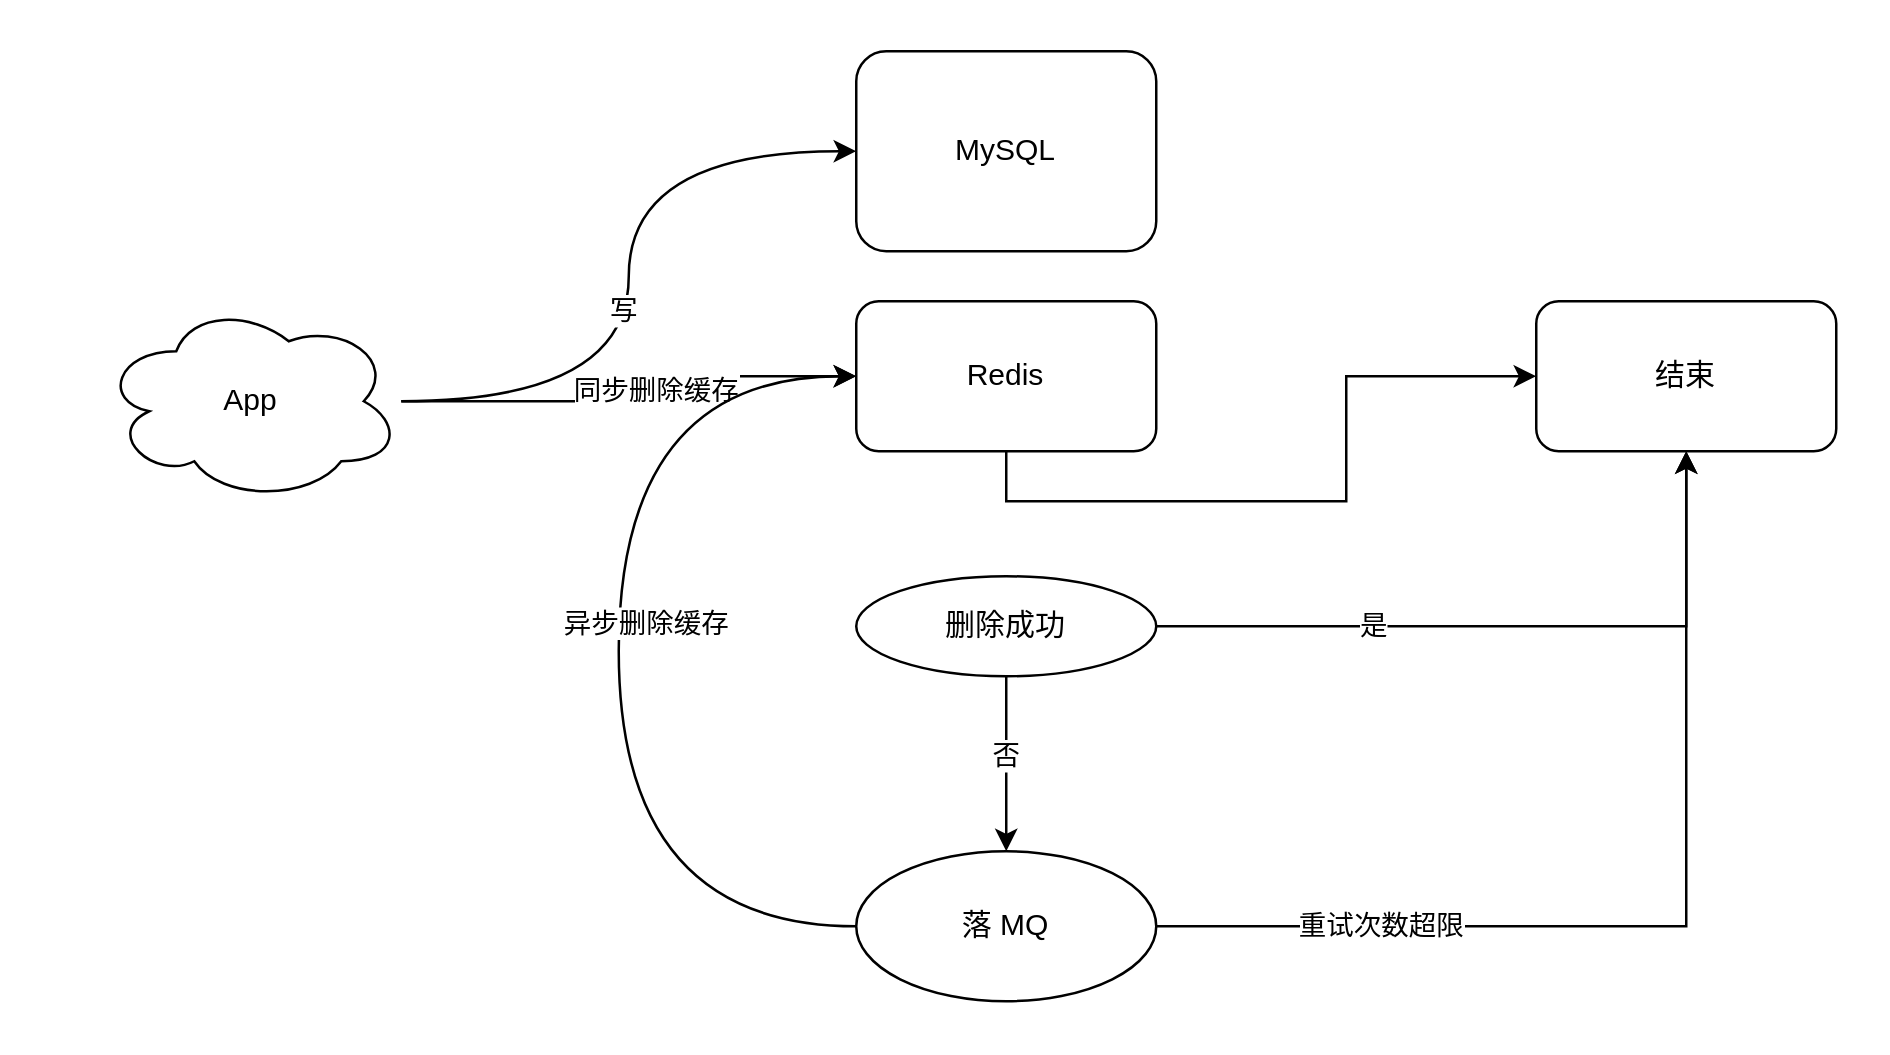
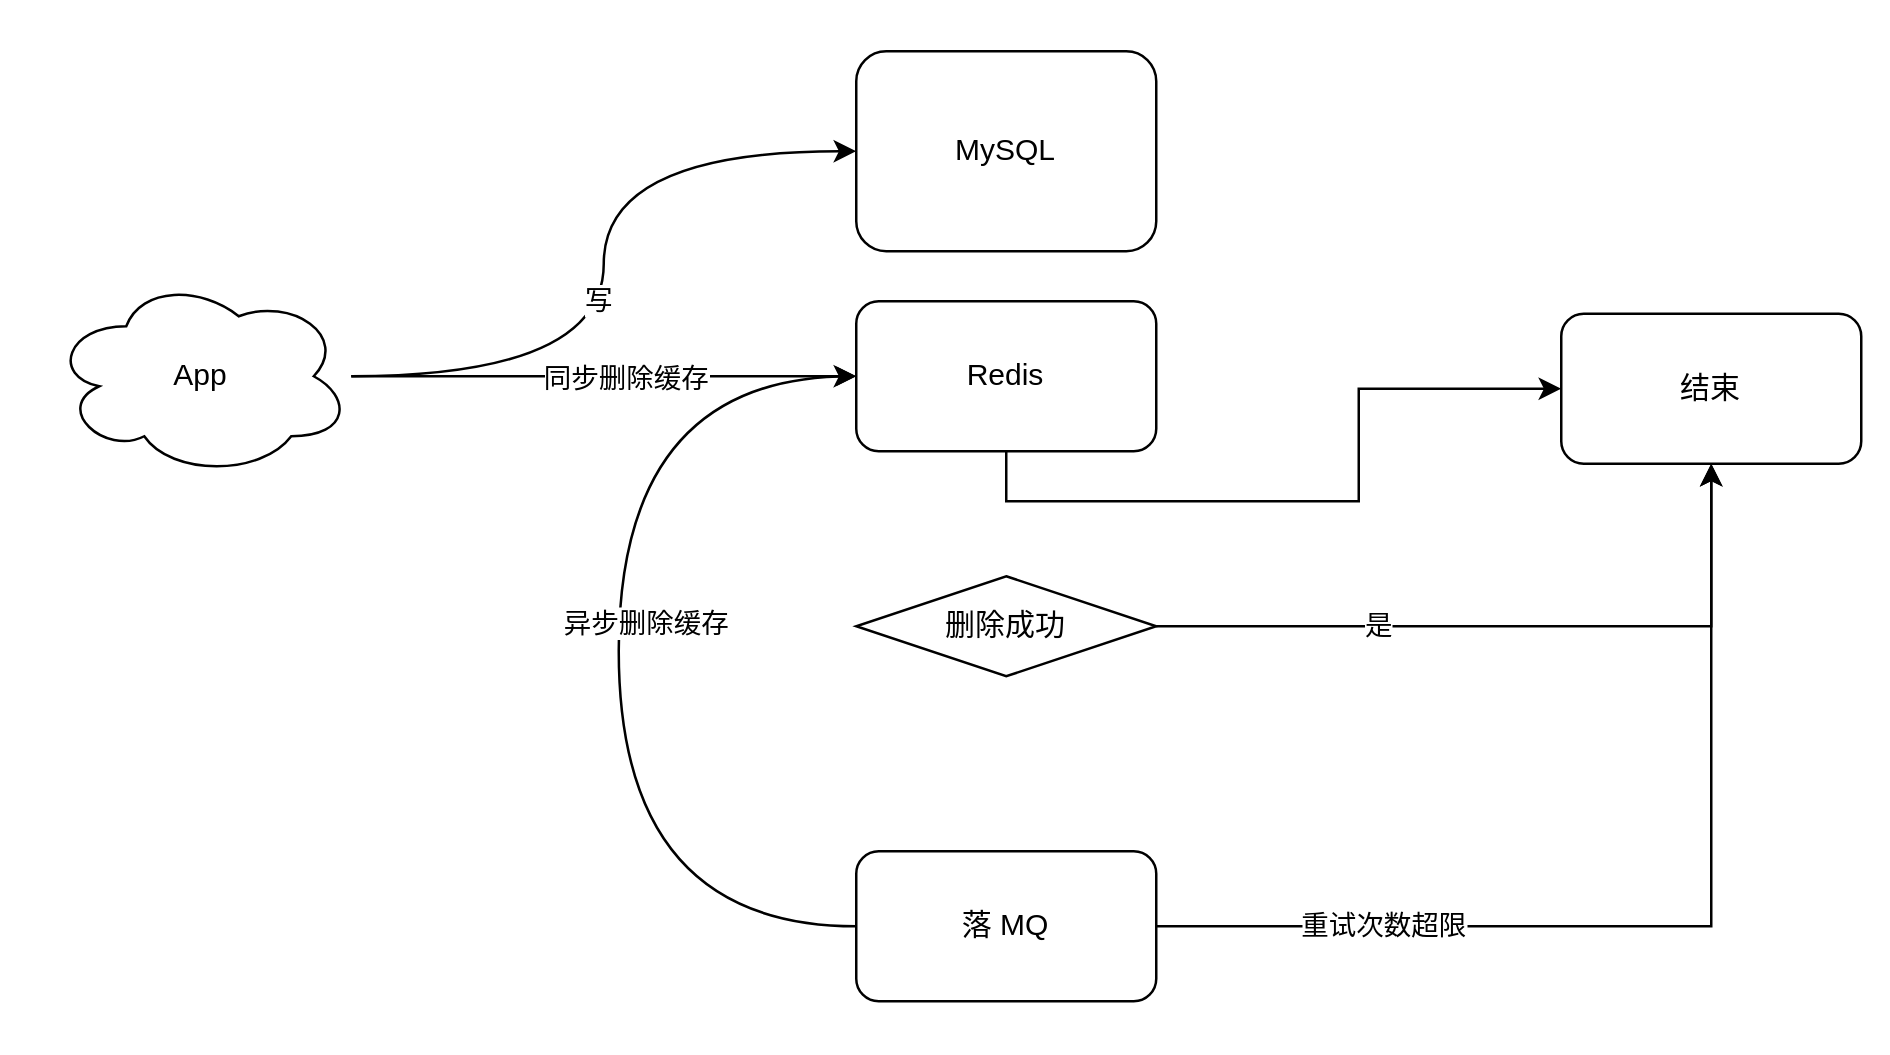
node "结束": moved (1686, 376) -> (1711, 389)
node "App": moved (251, 401) -> (201, 376)
edge "落 MQ" -> "Redis": arrowhead classic -> open
node "删除成功": shape ellipse -> diamond
edge "删除成功" -> "落 MQ": removed, label "否"
node "落 MQ": shape ellipse -> rounded rectangle
